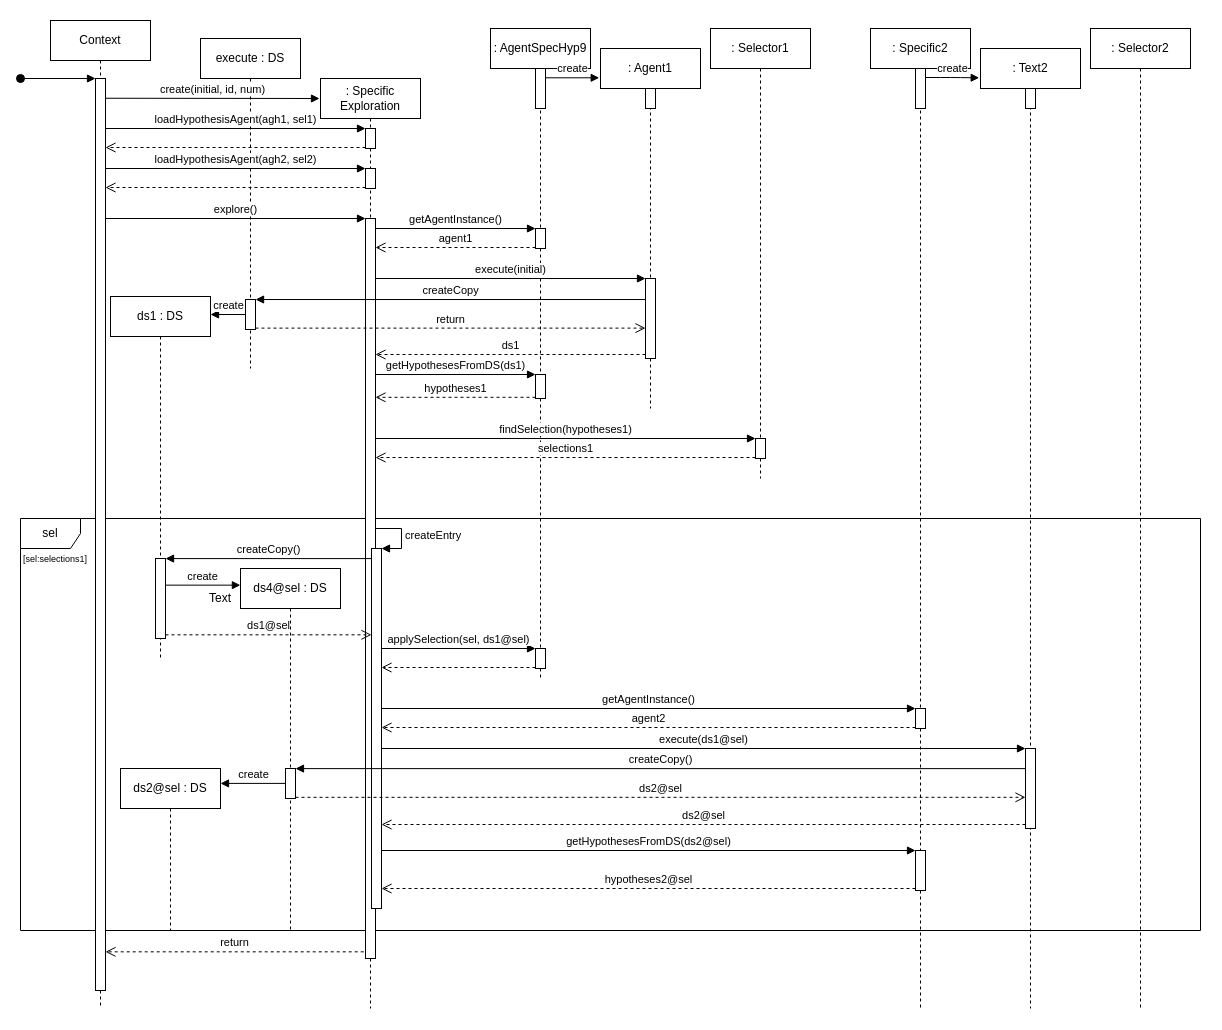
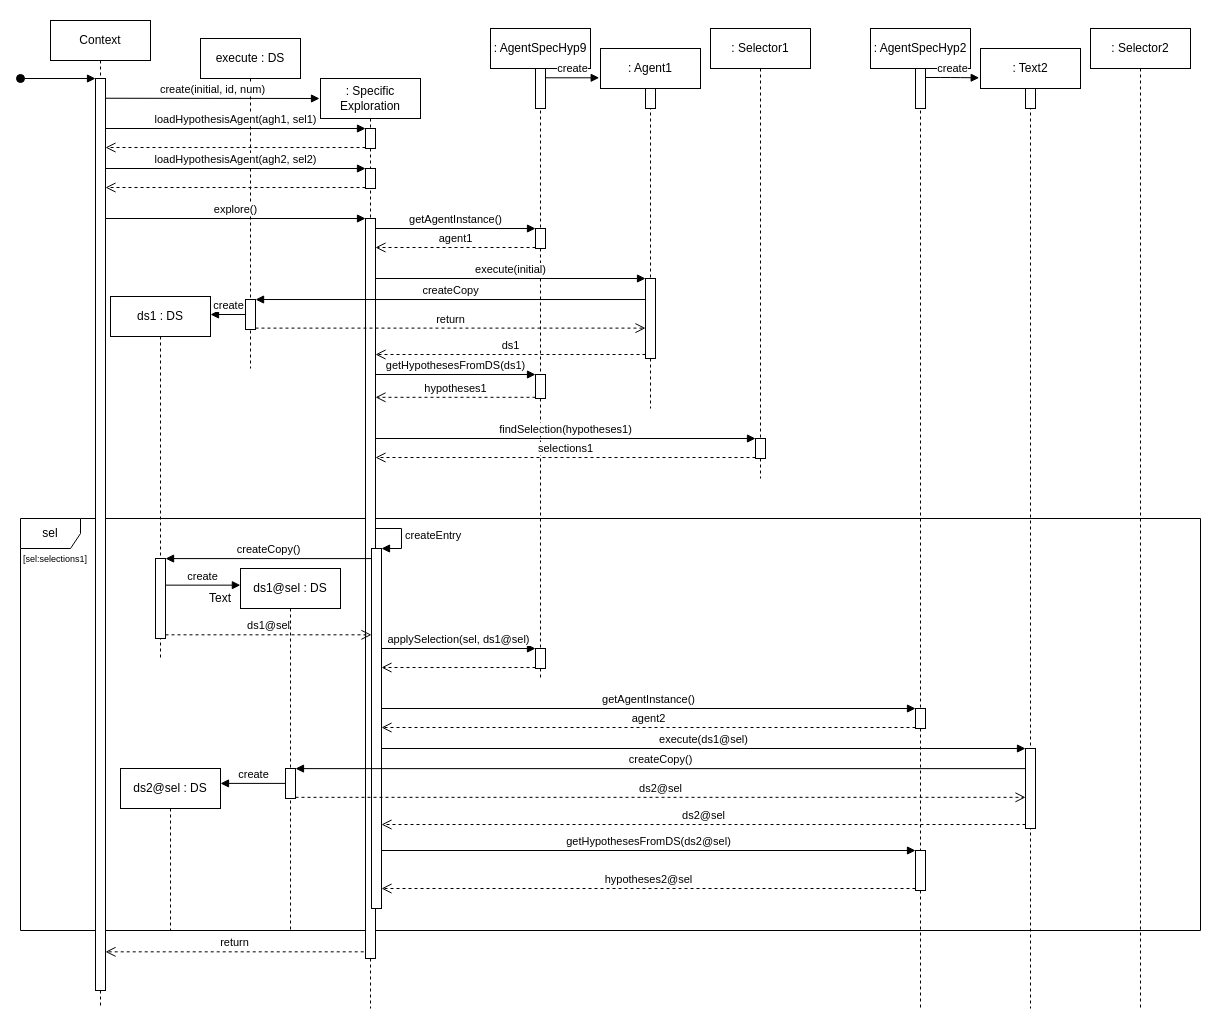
node ": Specific2": label ": Specific2" -> ": AgentSpecHyp2"
node "ds4@sel : DS": label "ds4@sel : DS" -> "ds1@sel : DS"
